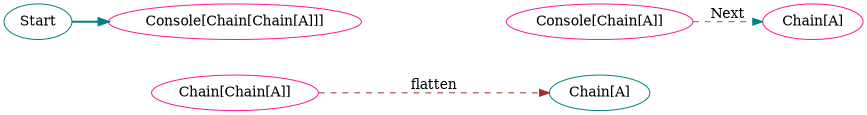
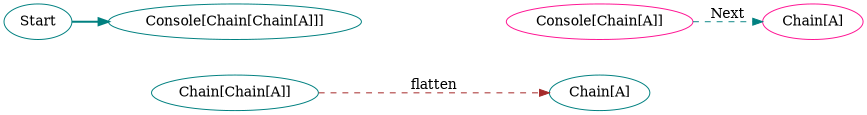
node "Console[Chain[Chain[A]]]": color deeppink -> teal
node "Chain[Chain[A]]": color deeppink -> teal
